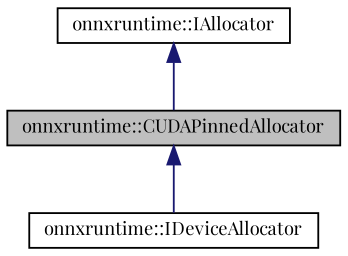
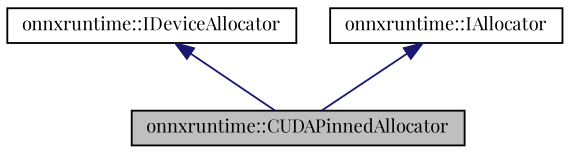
edge "onnxruntime::IDeviceAllocator" -> "onnxruntime::CUDAPinnedAllocator": reversed
